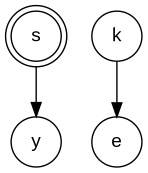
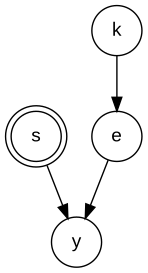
edge "e" -> "y": added
